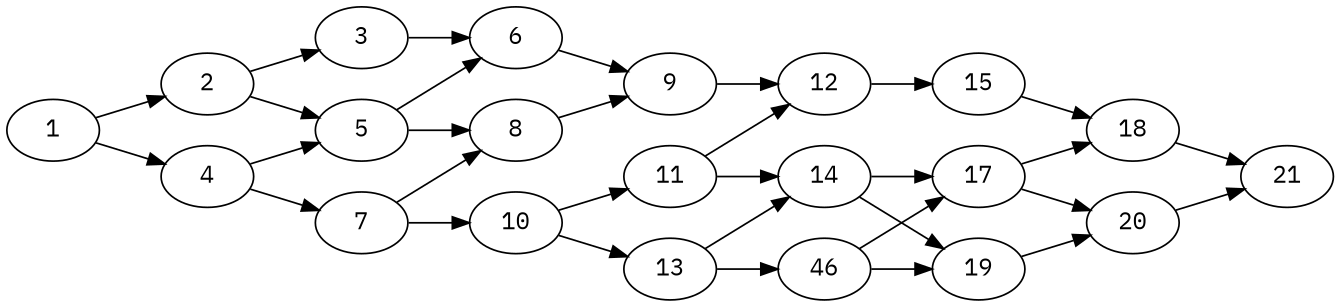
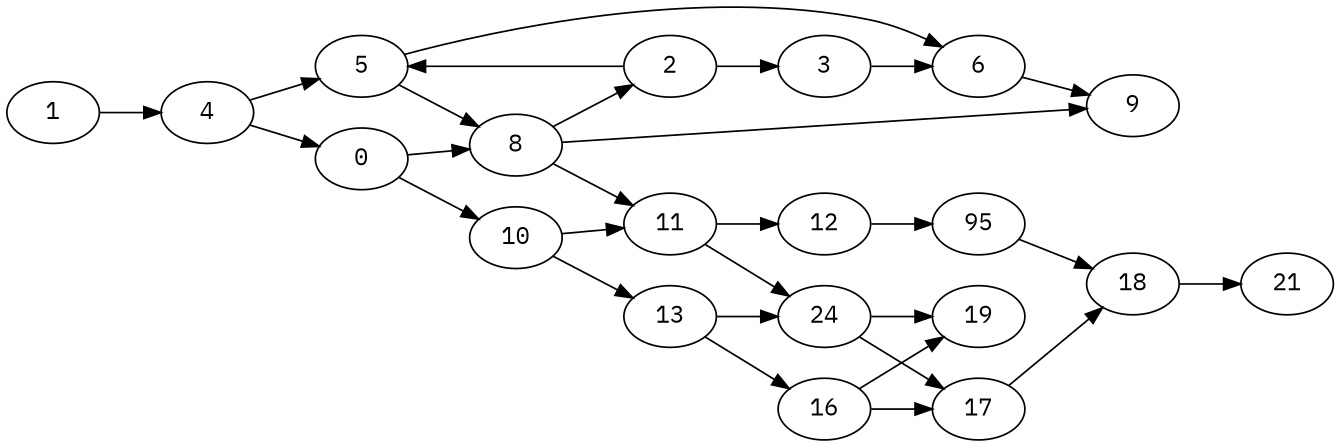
edge "9" -> "12": removed
node "15": label "15" -> "95"
edge "1" -> "2": now "8" -> "2"
node "14": label "14" -> "24"
edge "8" -> "11": added
node "7": label "7" -> "0"
node "20": removed
node "46": label "46" -> "16"
